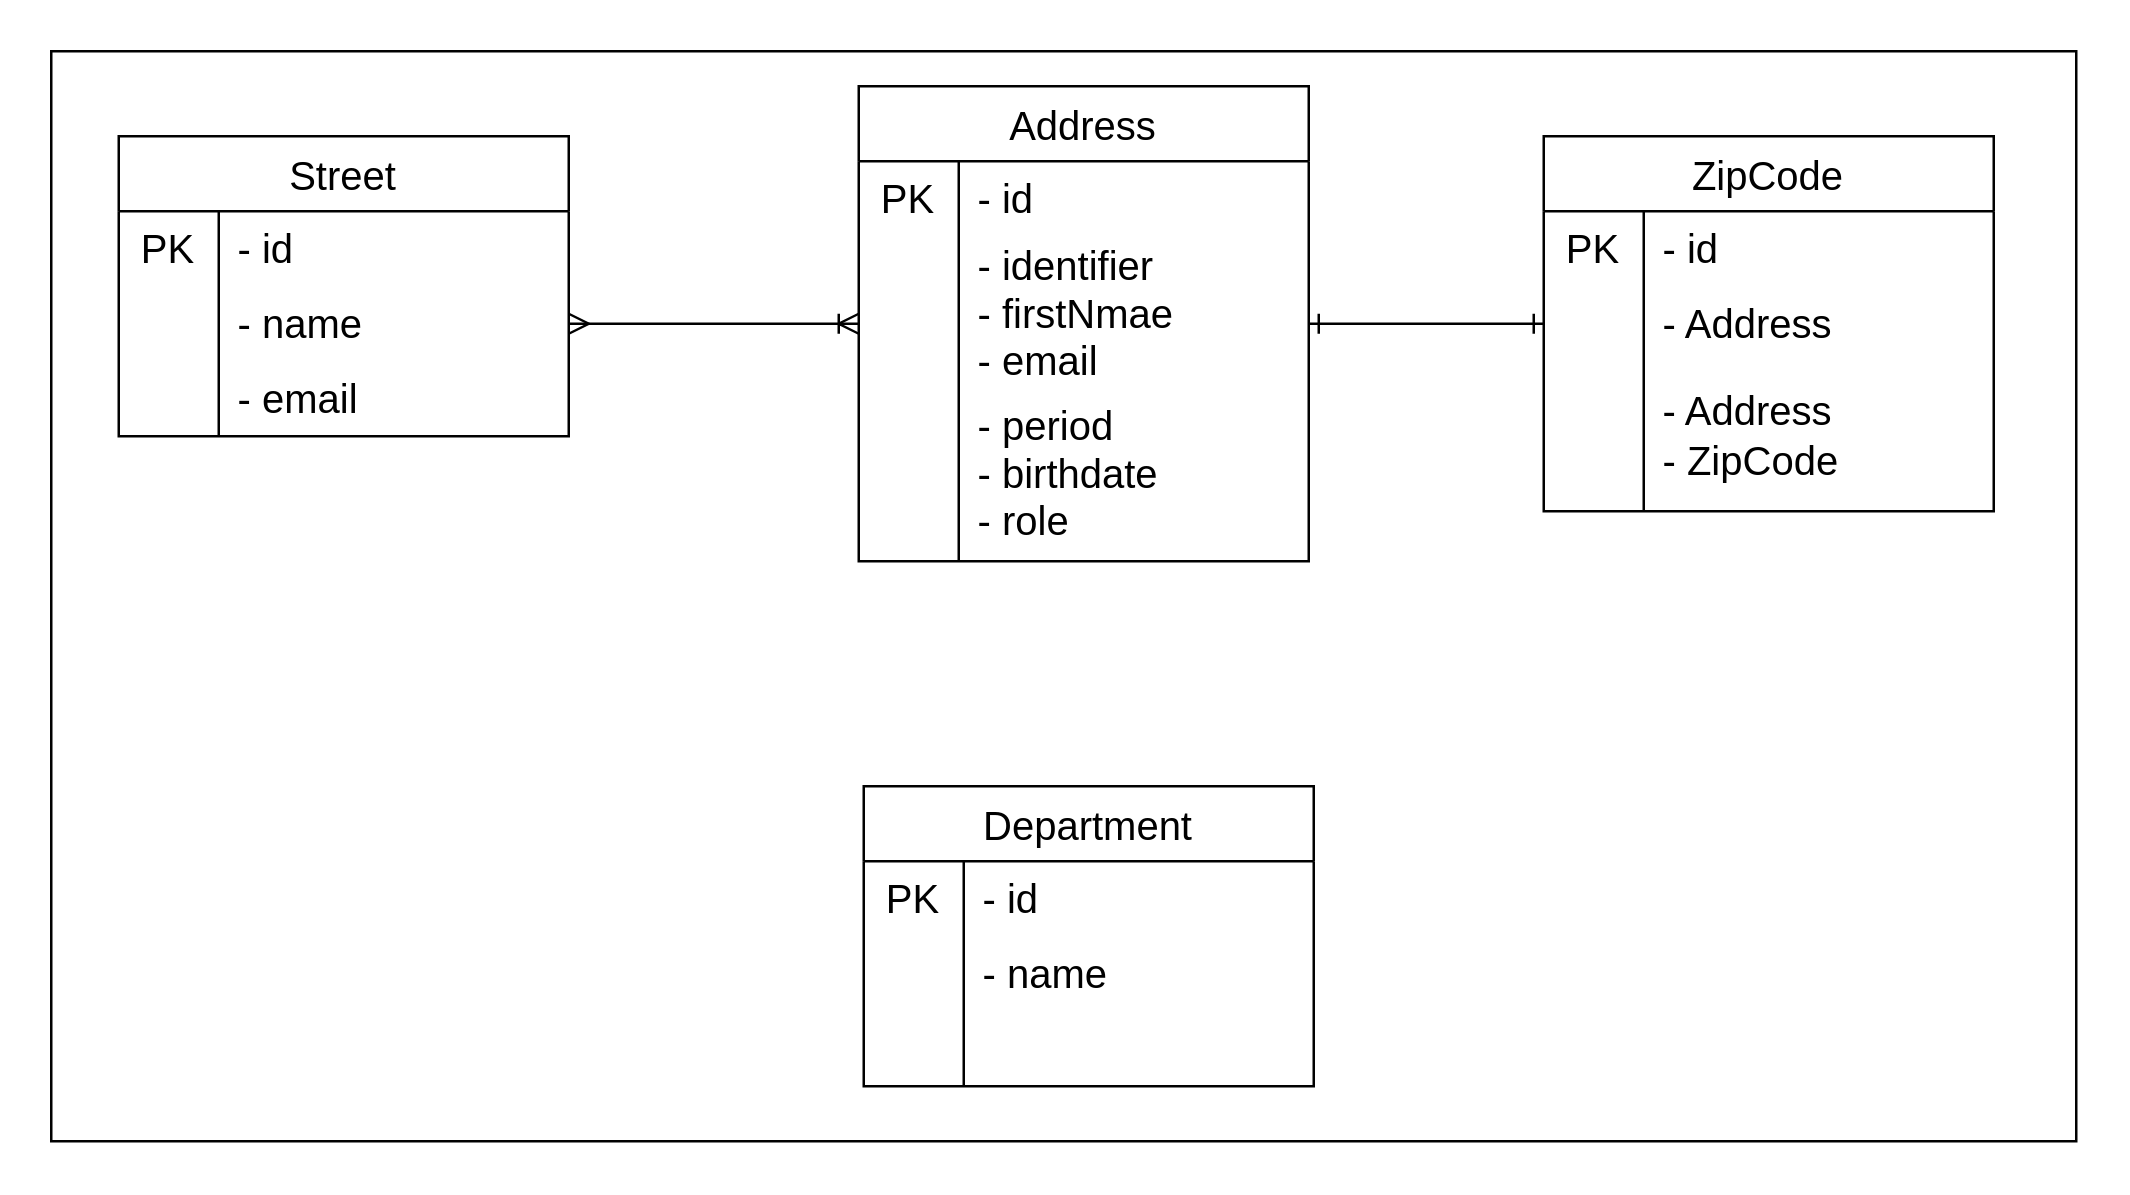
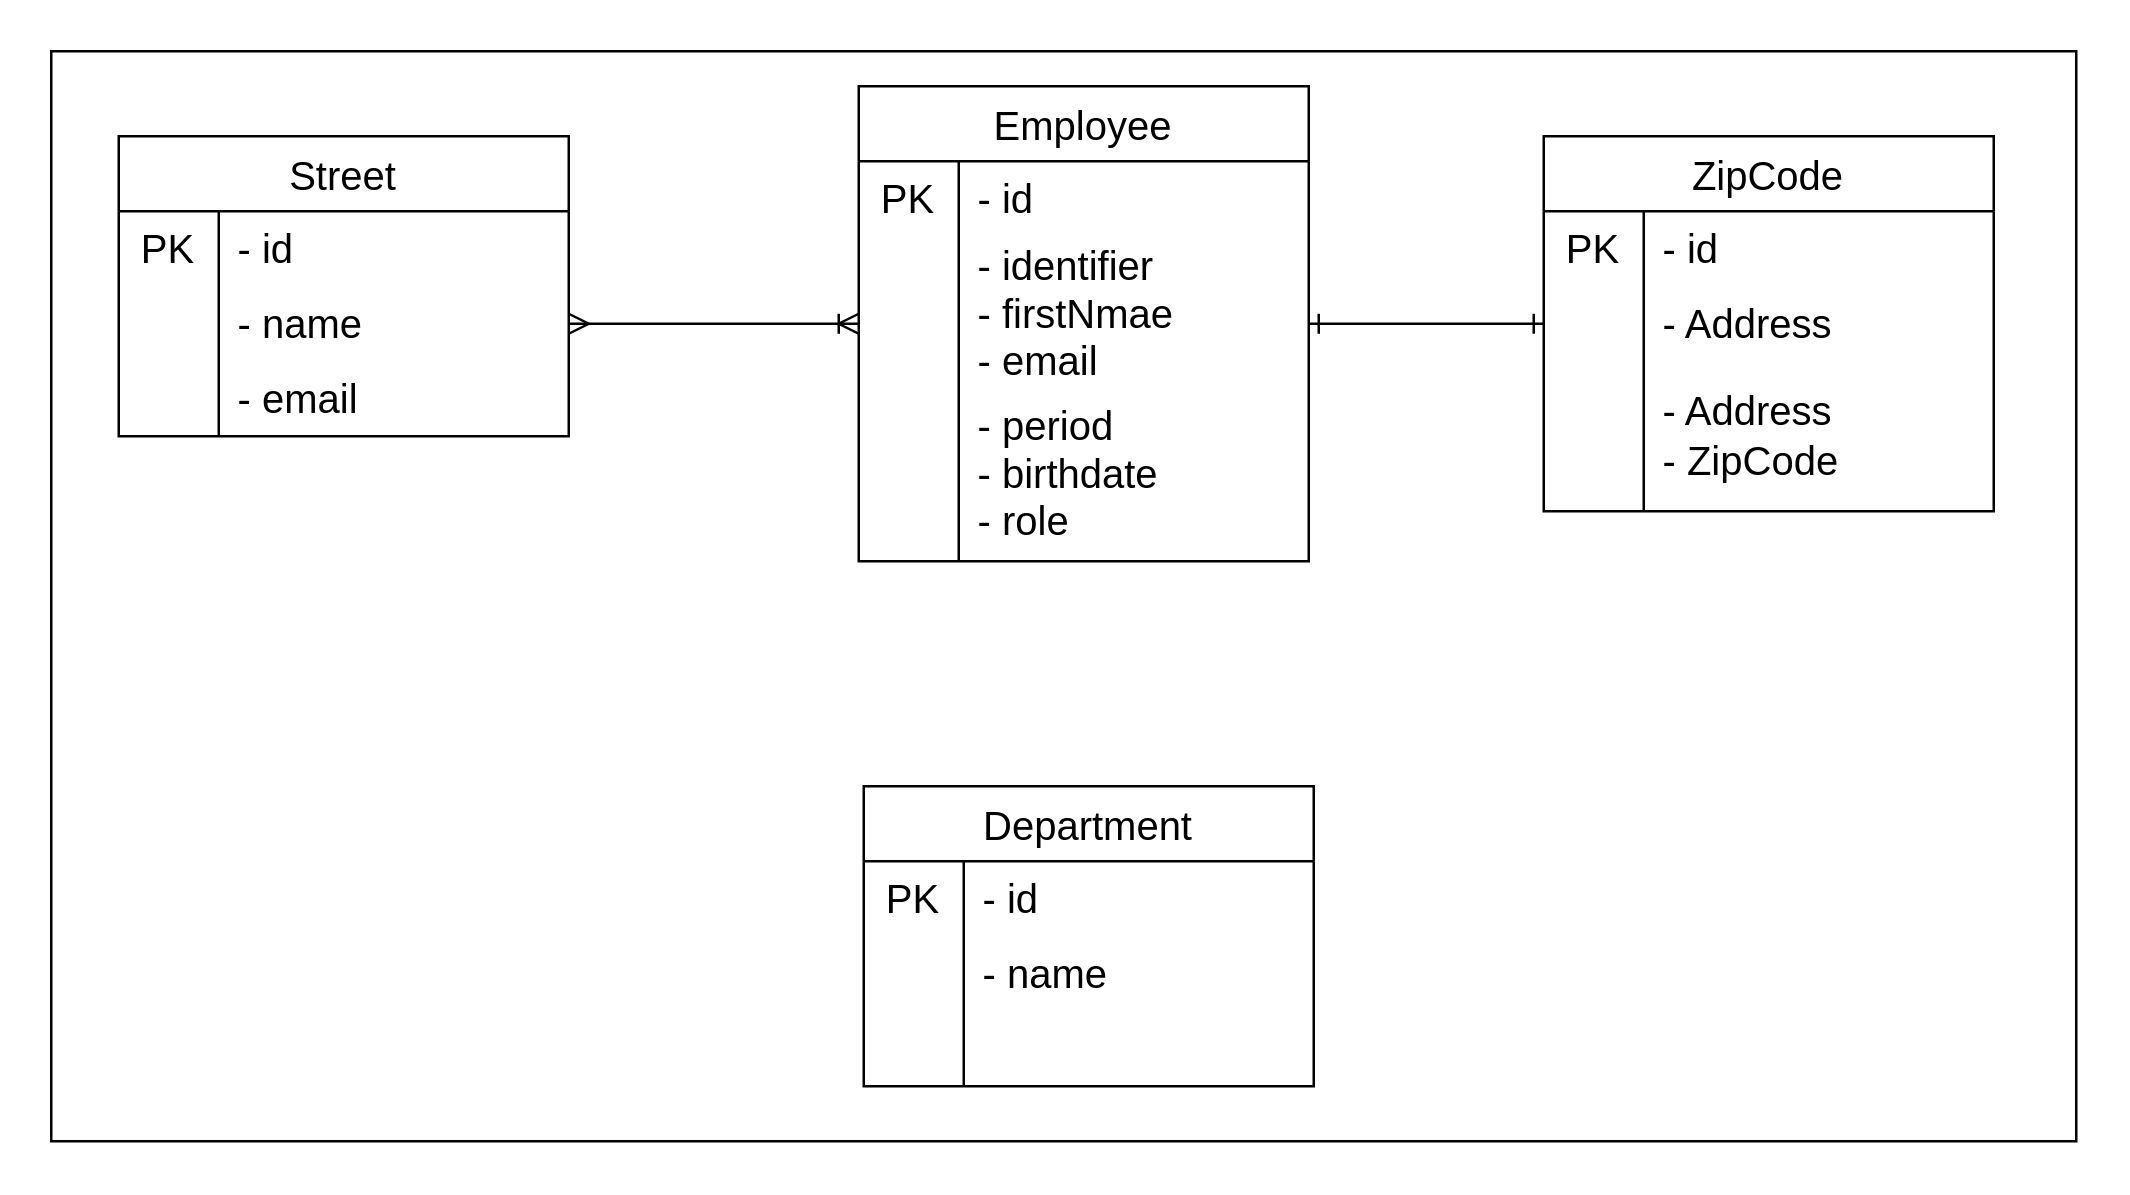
node "Address": label "Address" -> "Employee"
